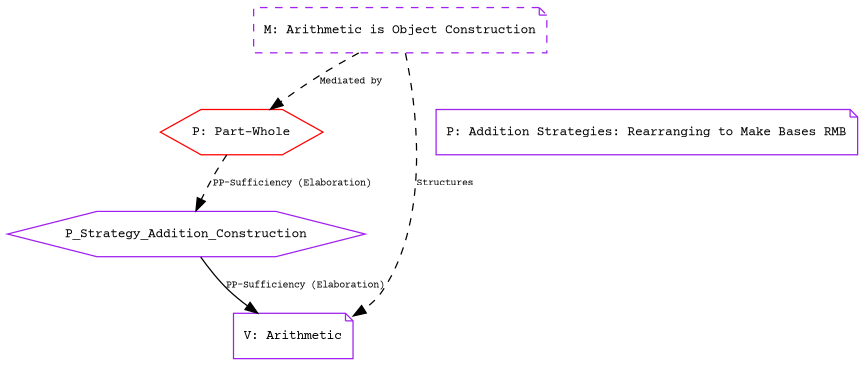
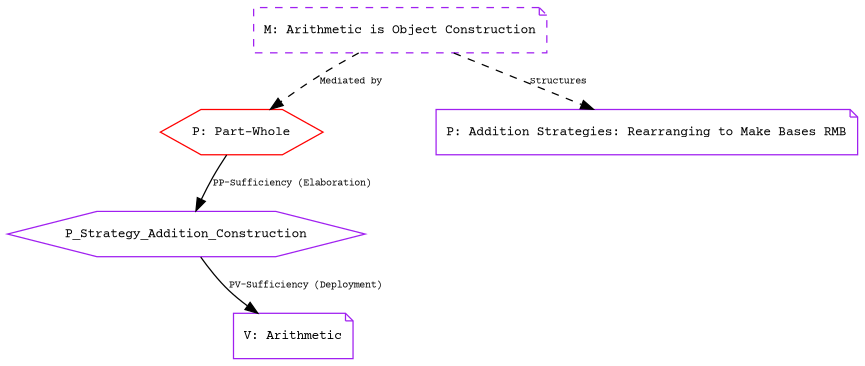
edge "P: Part-Whole" -> "P_Strategy_Addition_Construction": style dashed -> solid
edge "M: Arithmetic is Object Construction" -> "V: Arithmetic": now "M: Arithmetic is Object Construction" -> "P: Addition Strategies: Rearranging to Make Bases RMB"
edge "P_Strategy_Addition_Construction" -> "V: Arithmetic": label "PP-Sufficiency (Elaboration)" -> "PV-Sufficiency (Deployment)"
